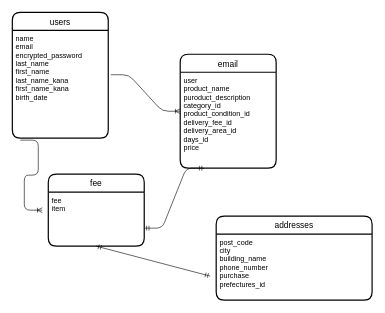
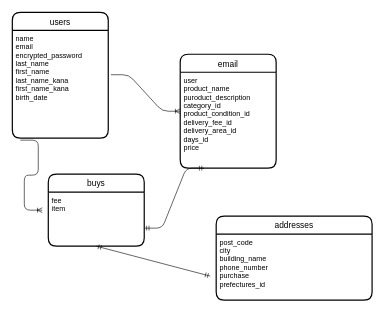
node "fee": label "fee" -> "buys"
